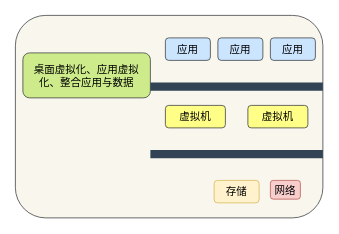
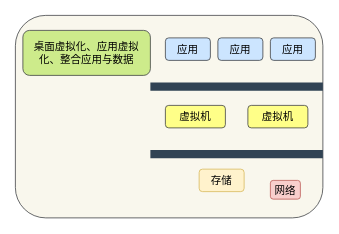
node "桌面虚拟化、应用虚拟 化、整合应用与数据": moved (87, 75) -> (87, 53)
node "存储": moved (237, 192) -> (222, 180)
